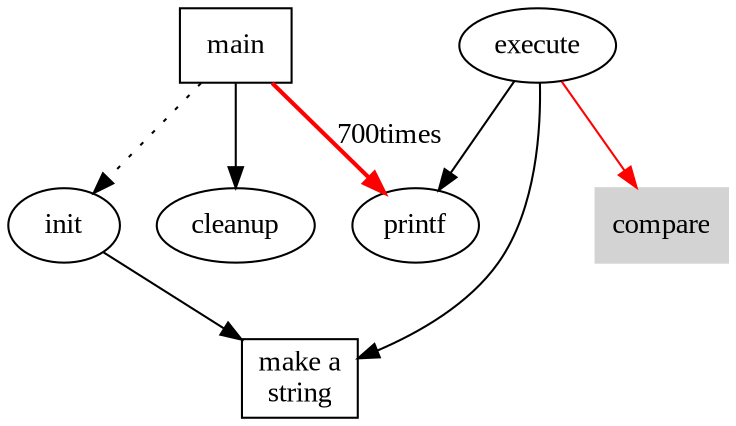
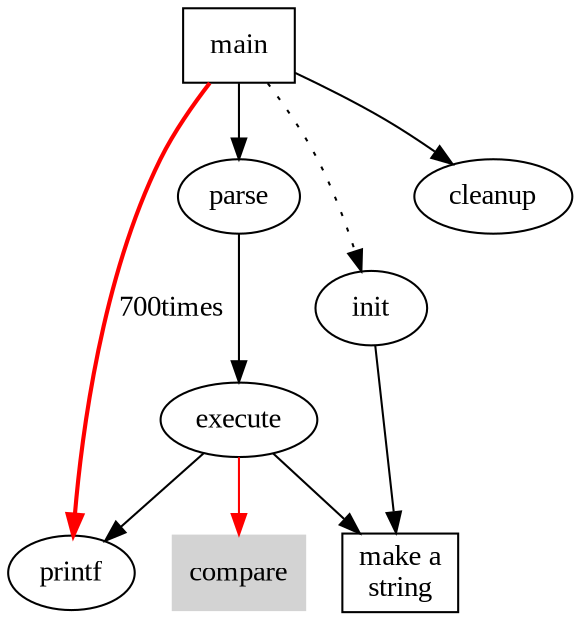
node "parse": added
